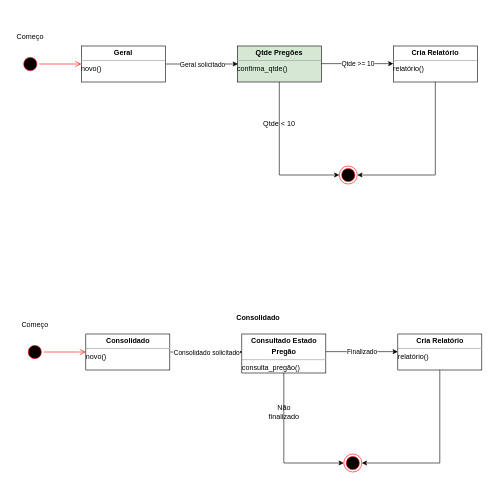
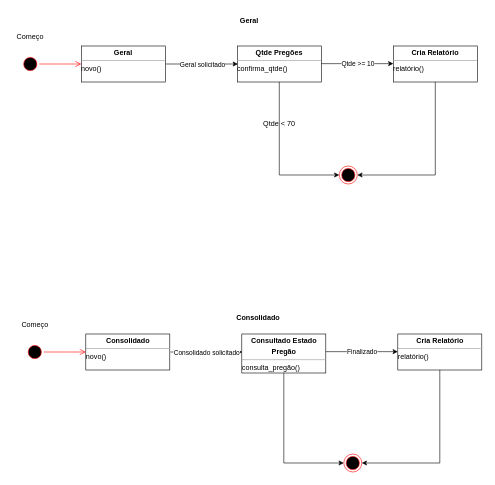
node "Geral": added
node "Qtde Pregões confirma_qtde()": fillcolor #d5e8d4 -> #ffffff
node "Qtde < 10": label "Qtde < 10" -> "Qtde < 70"
node "Não finalizado": removed
